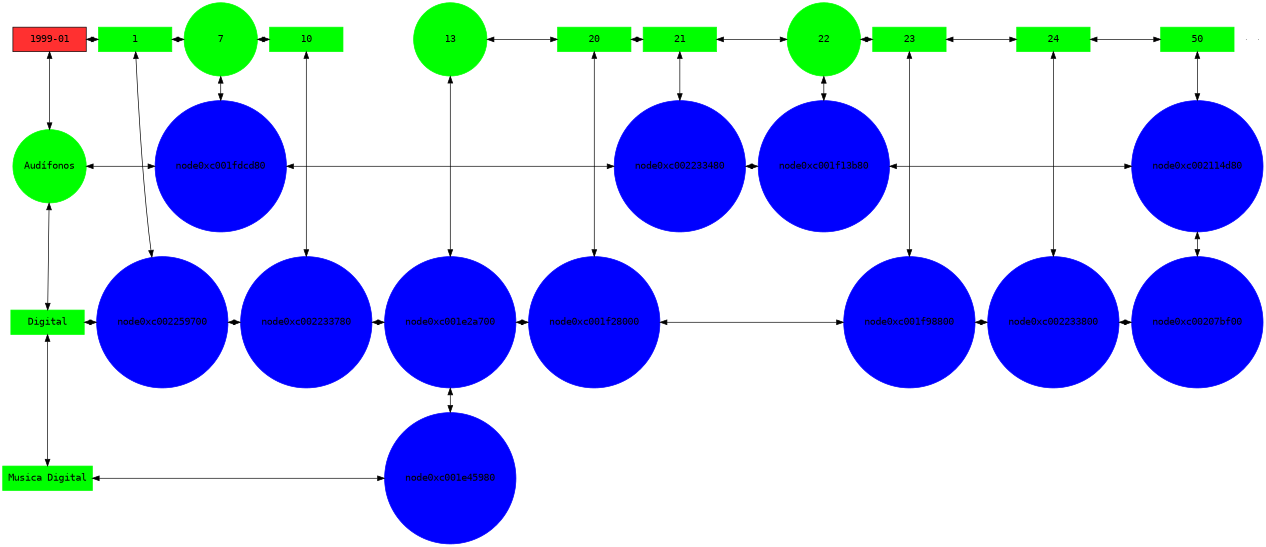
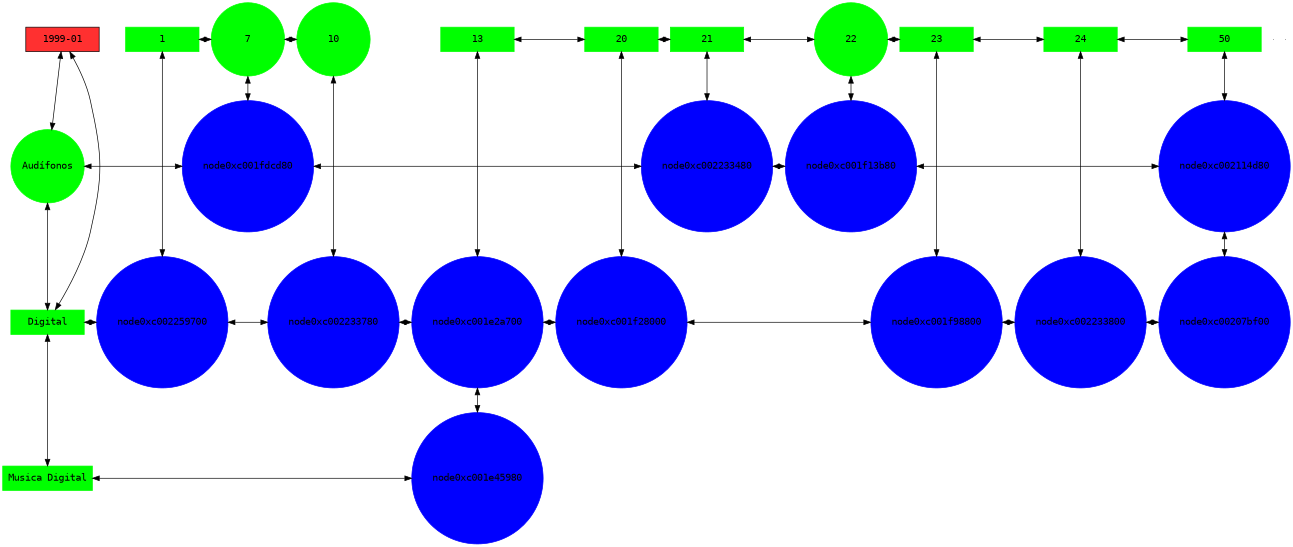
edge "1999-01" -- "1": now "1999-01" -- "Digital"
node "10": shape box -> circle
node "13": shape circle -> box
